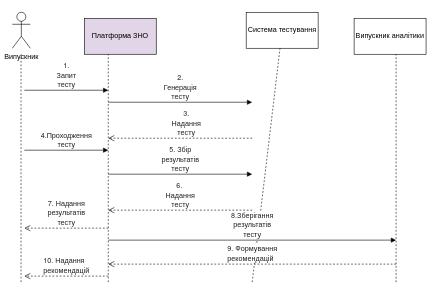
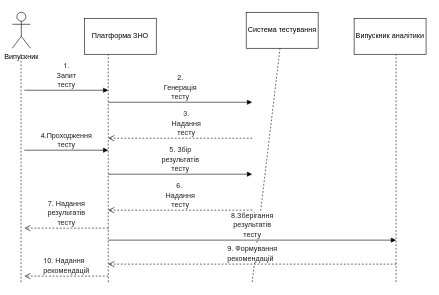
node "Платформа ЗНО": fillcolor #e1d5e7 -> #ffffff
